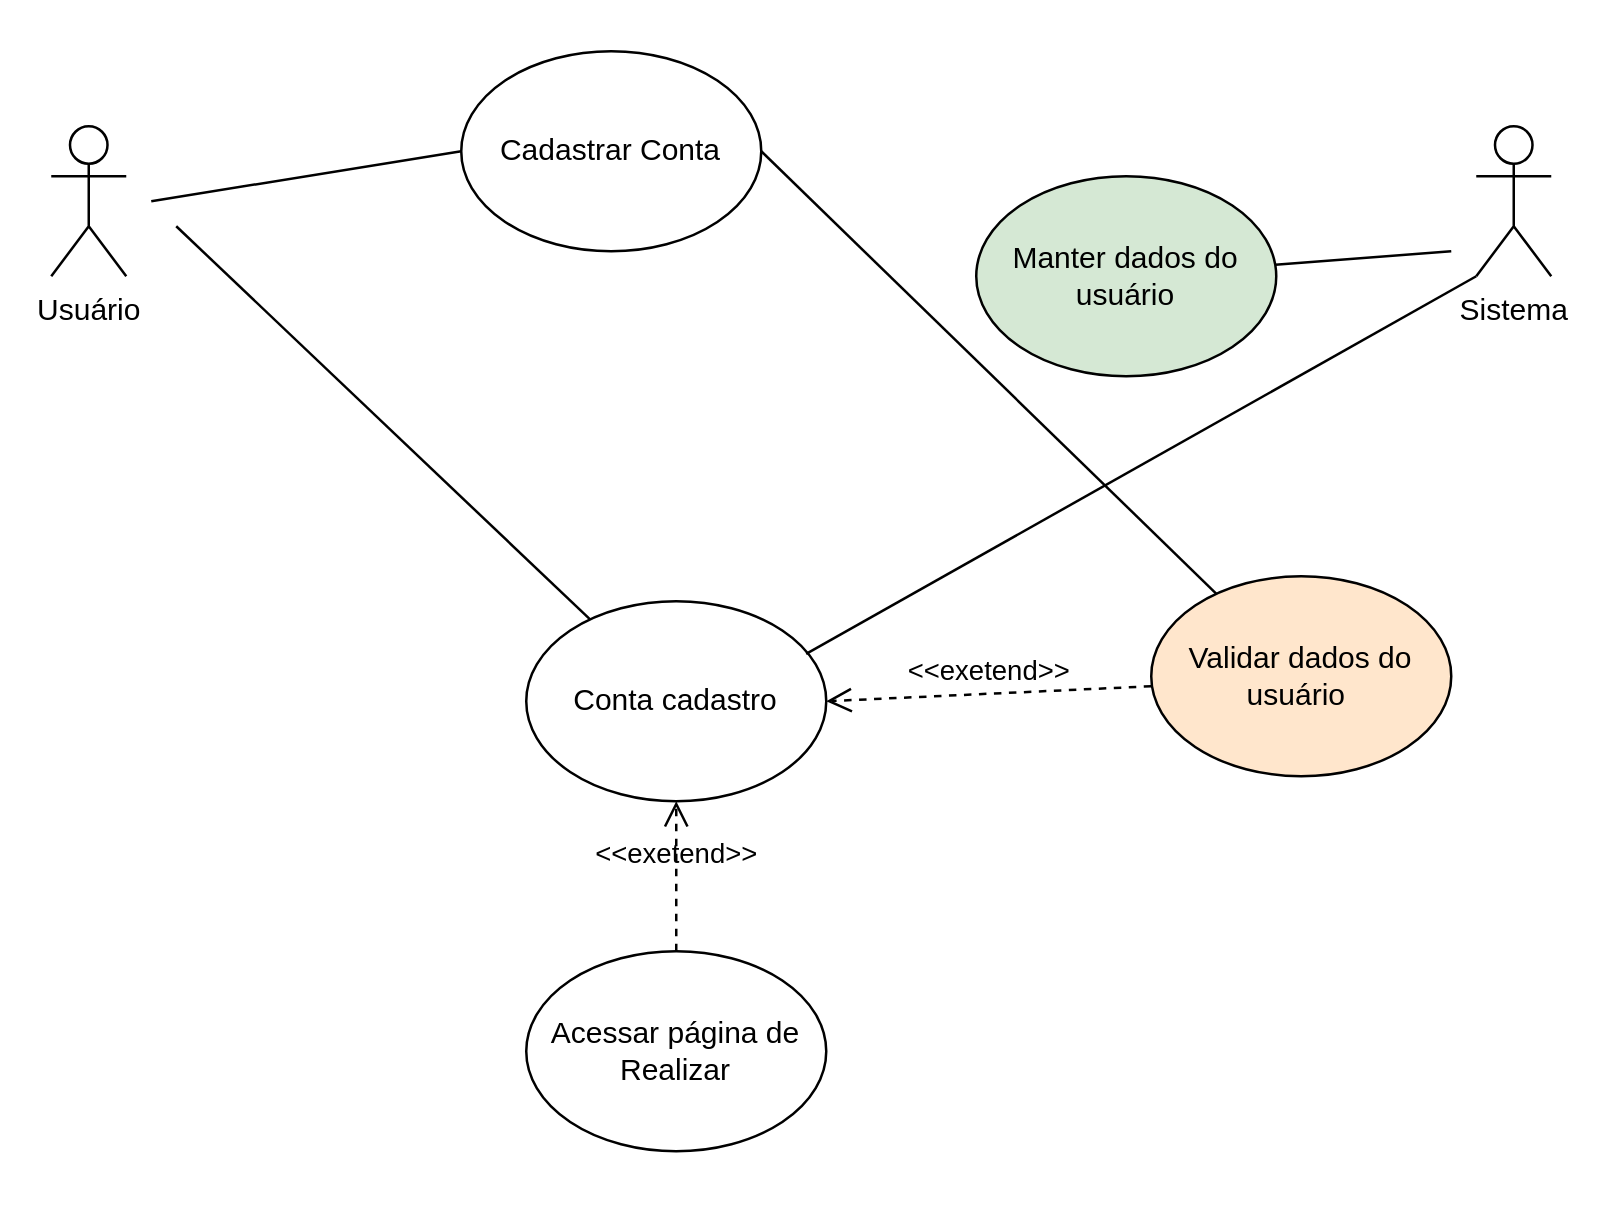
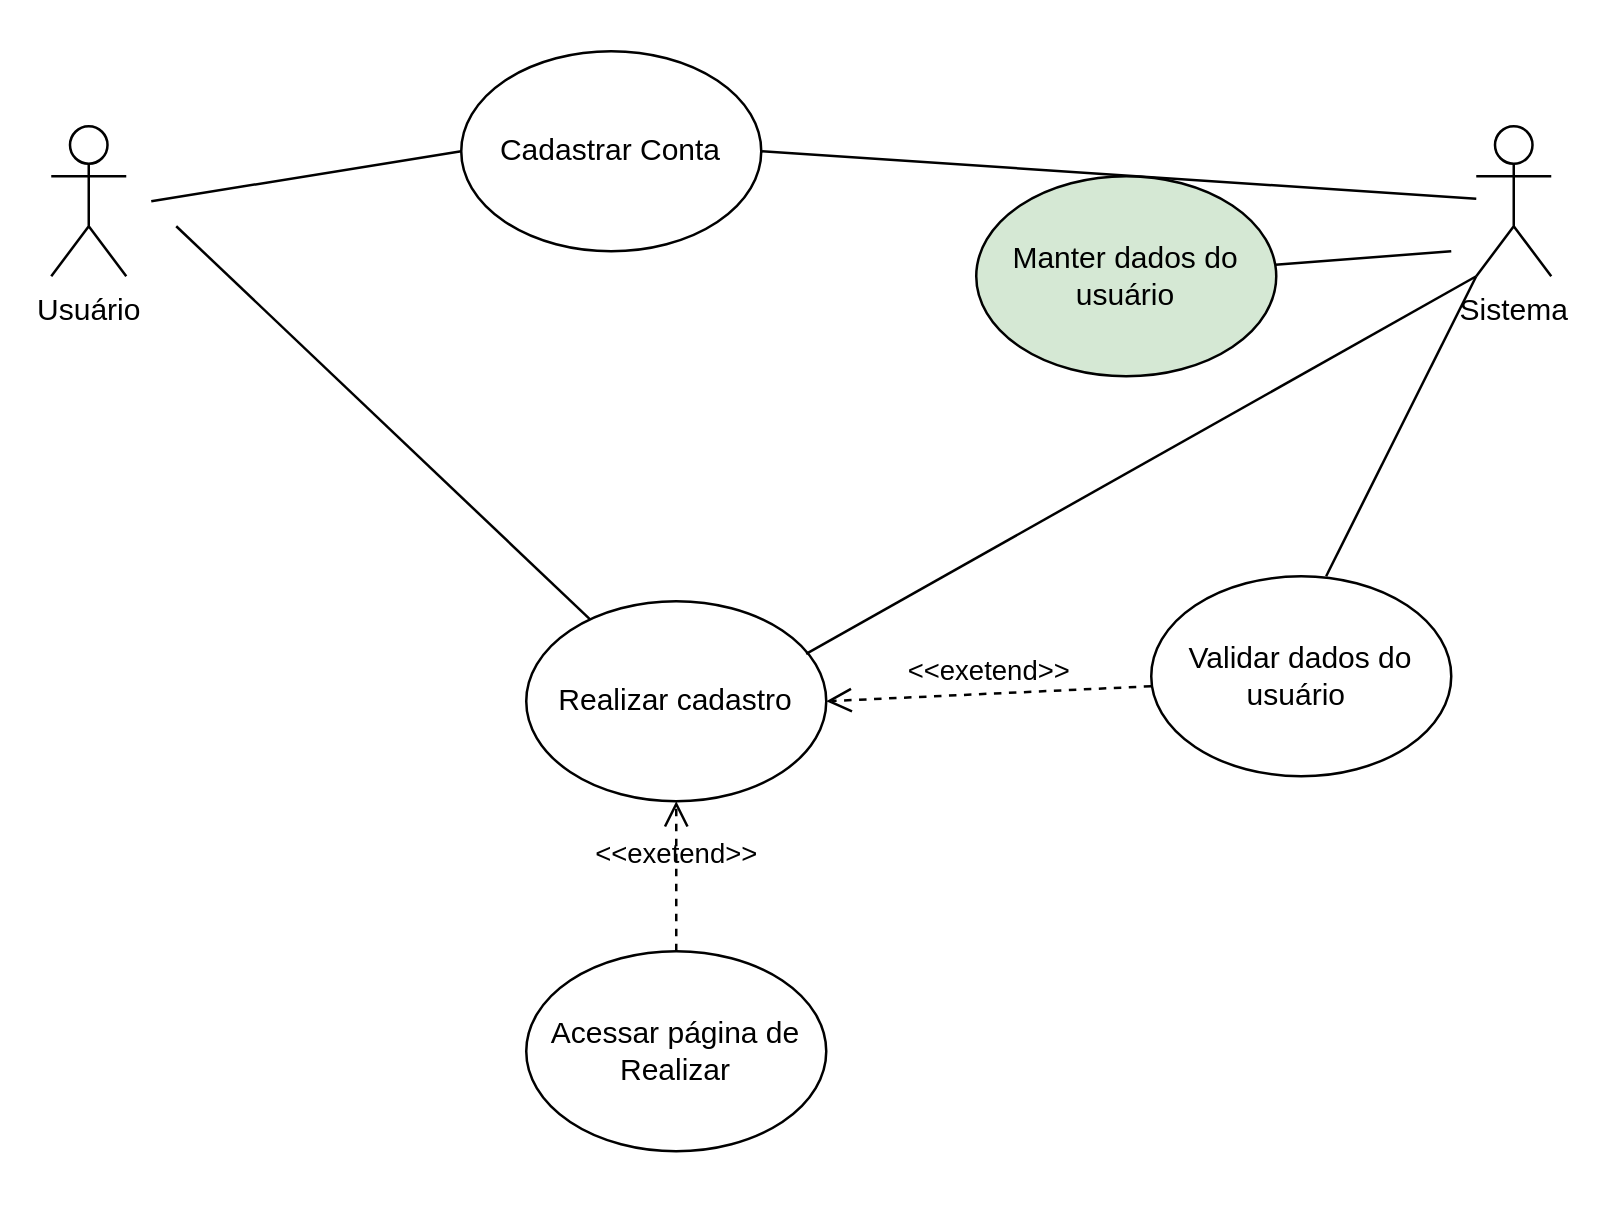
edge "Cadastrar Conta" -- "Validar dados do usuário": now "Cadastrar Conta" -- "Sistema"
edge "Sistema" -- "Validar dados do usuário": added
node "Validar dados do usuário": fillcolor #ffe6cc -> #ffffff
node "Conta cadastro": label "Conta cadastro" -> "Realizar cadastro"
